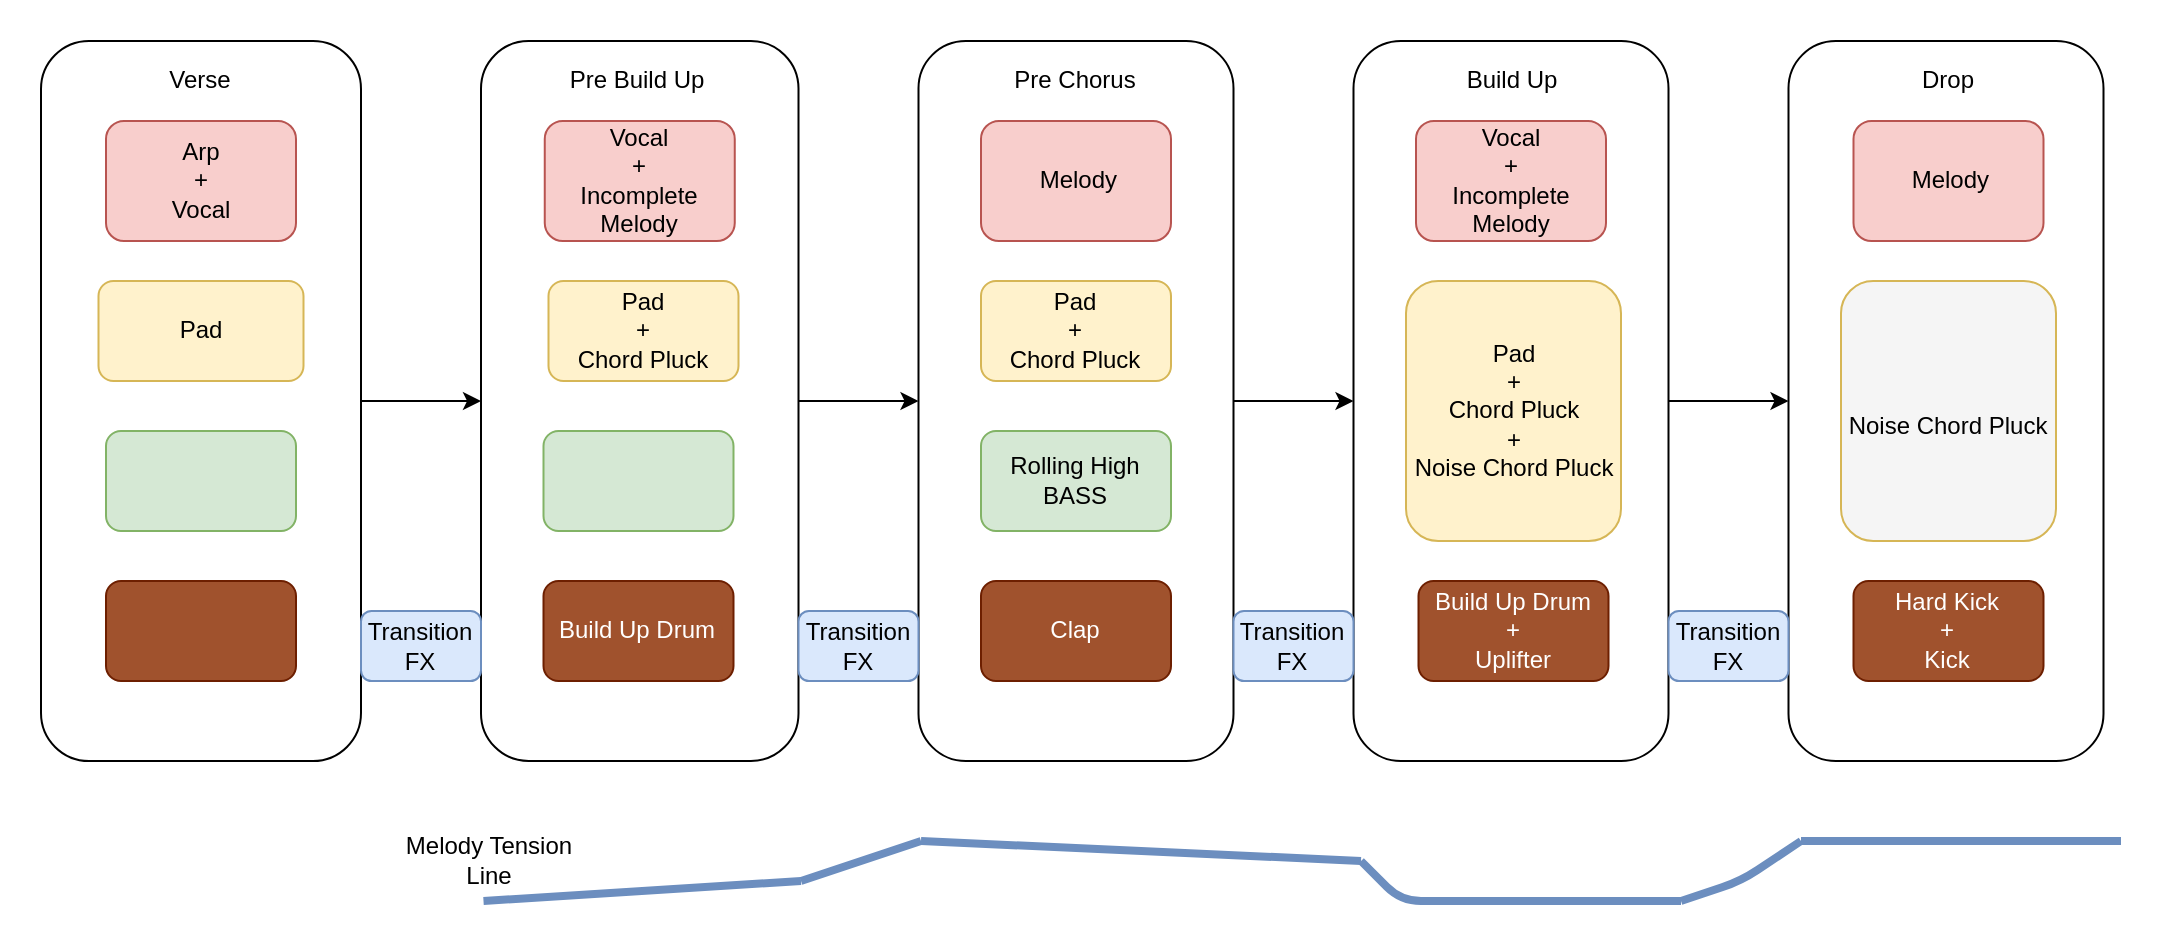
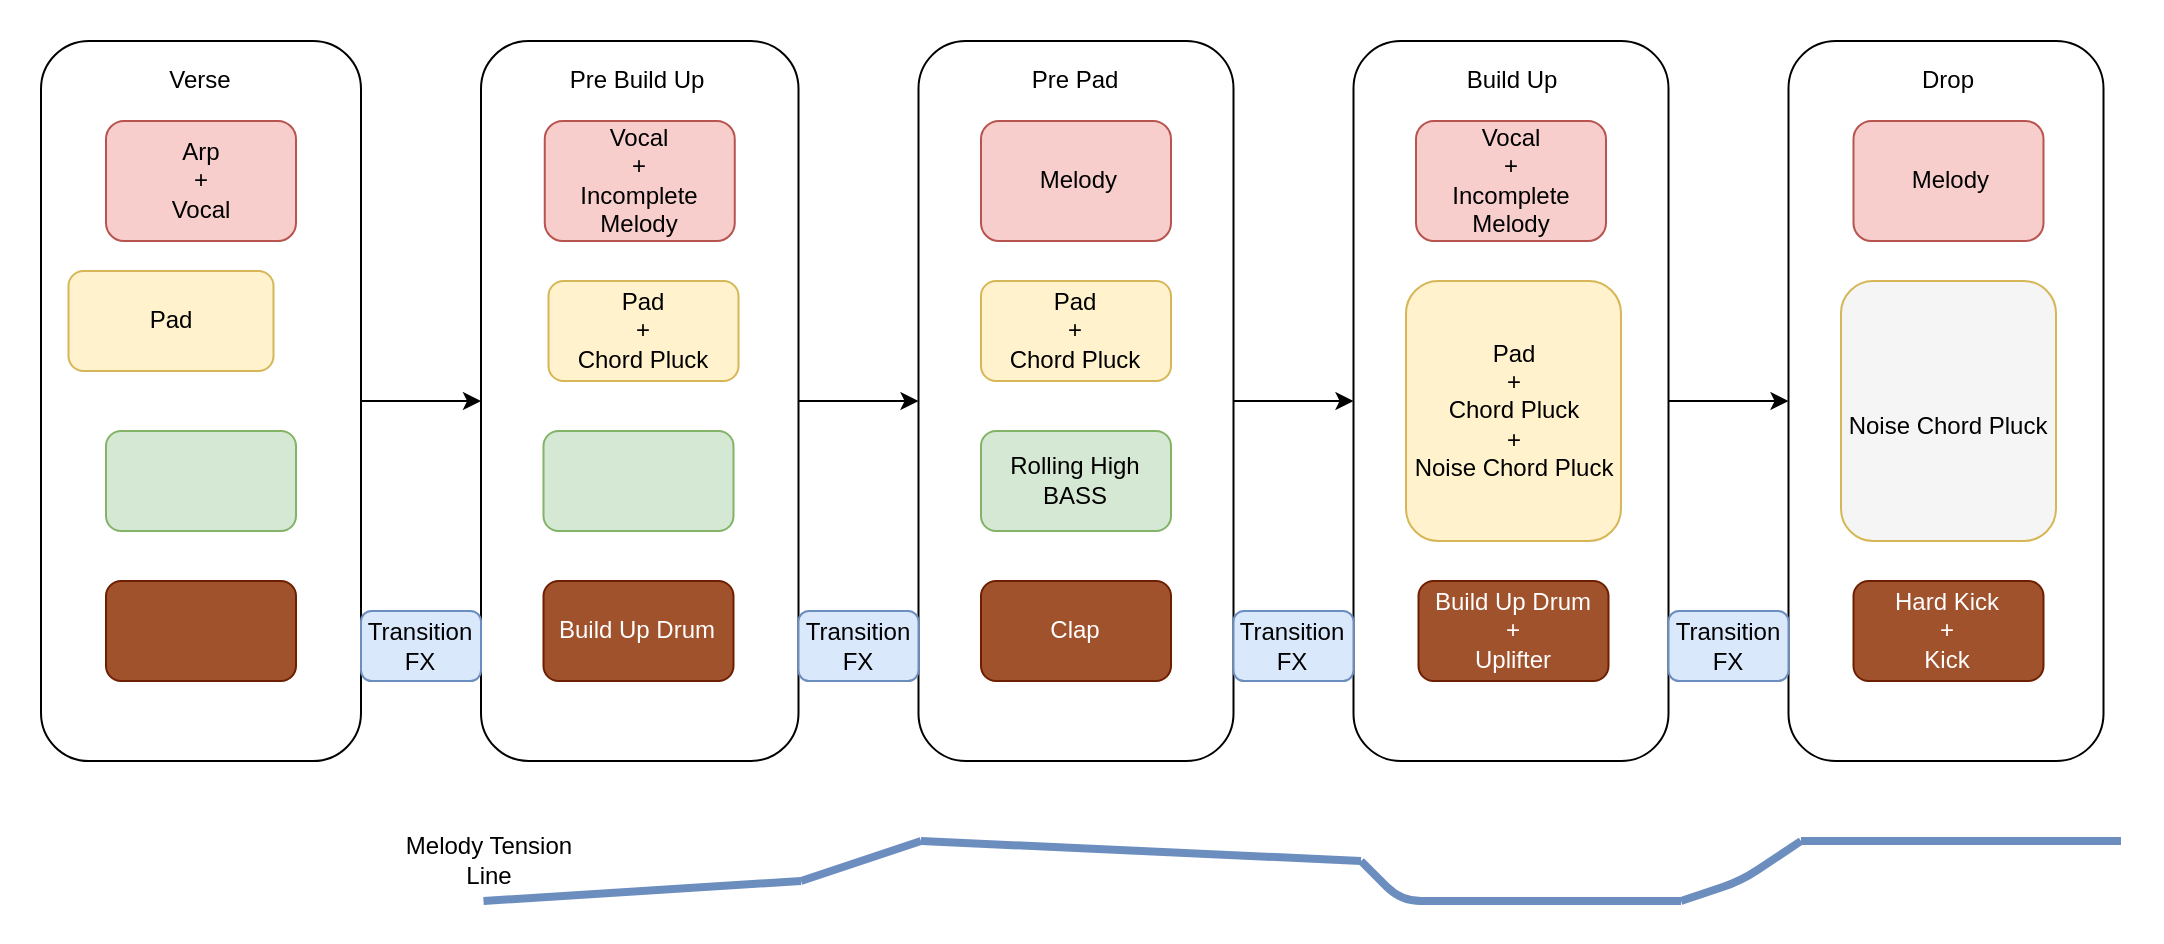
node "Pre Chorus": label "Pre Chorus" -> "Pre Pad"
node "Pad": moved (201, 331) -> (171, 321)
